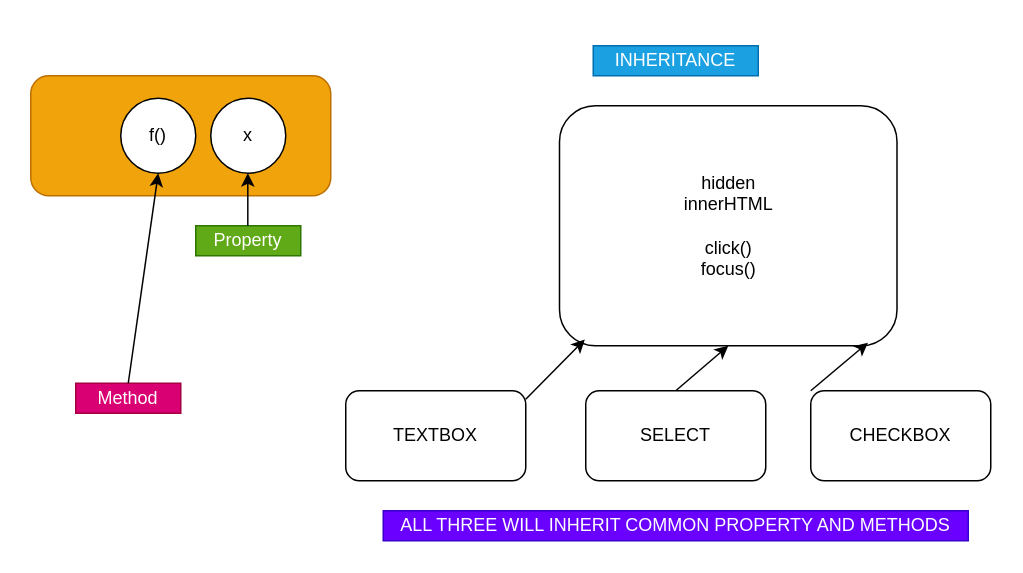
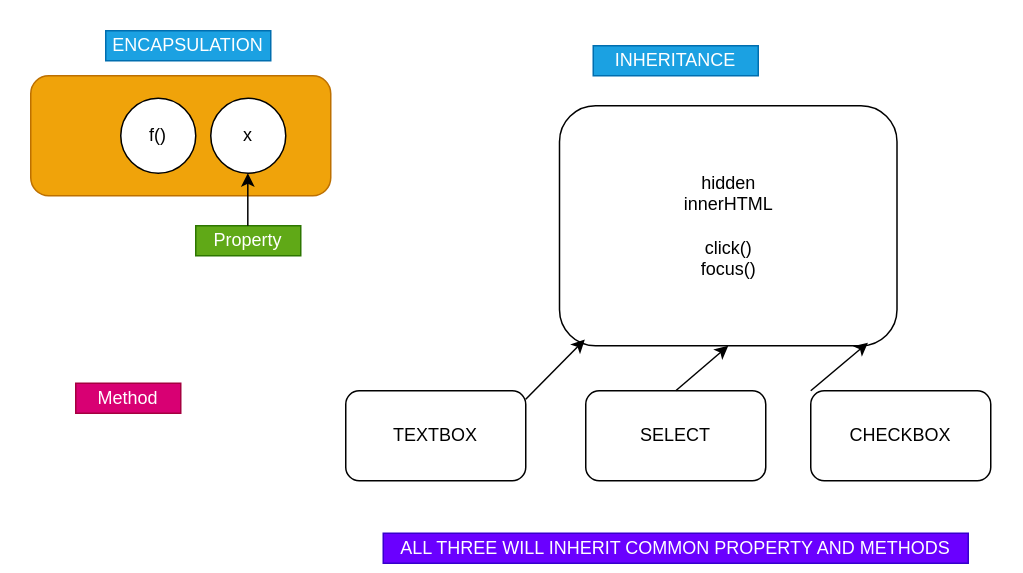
node "ENCAPSULATION": added
edge "Method" -> "f()": removed
node "ALL THREE WILL INHERIT COMMON PROPERTY AND METHODS": moved (676, 526) -> (676, 548)
